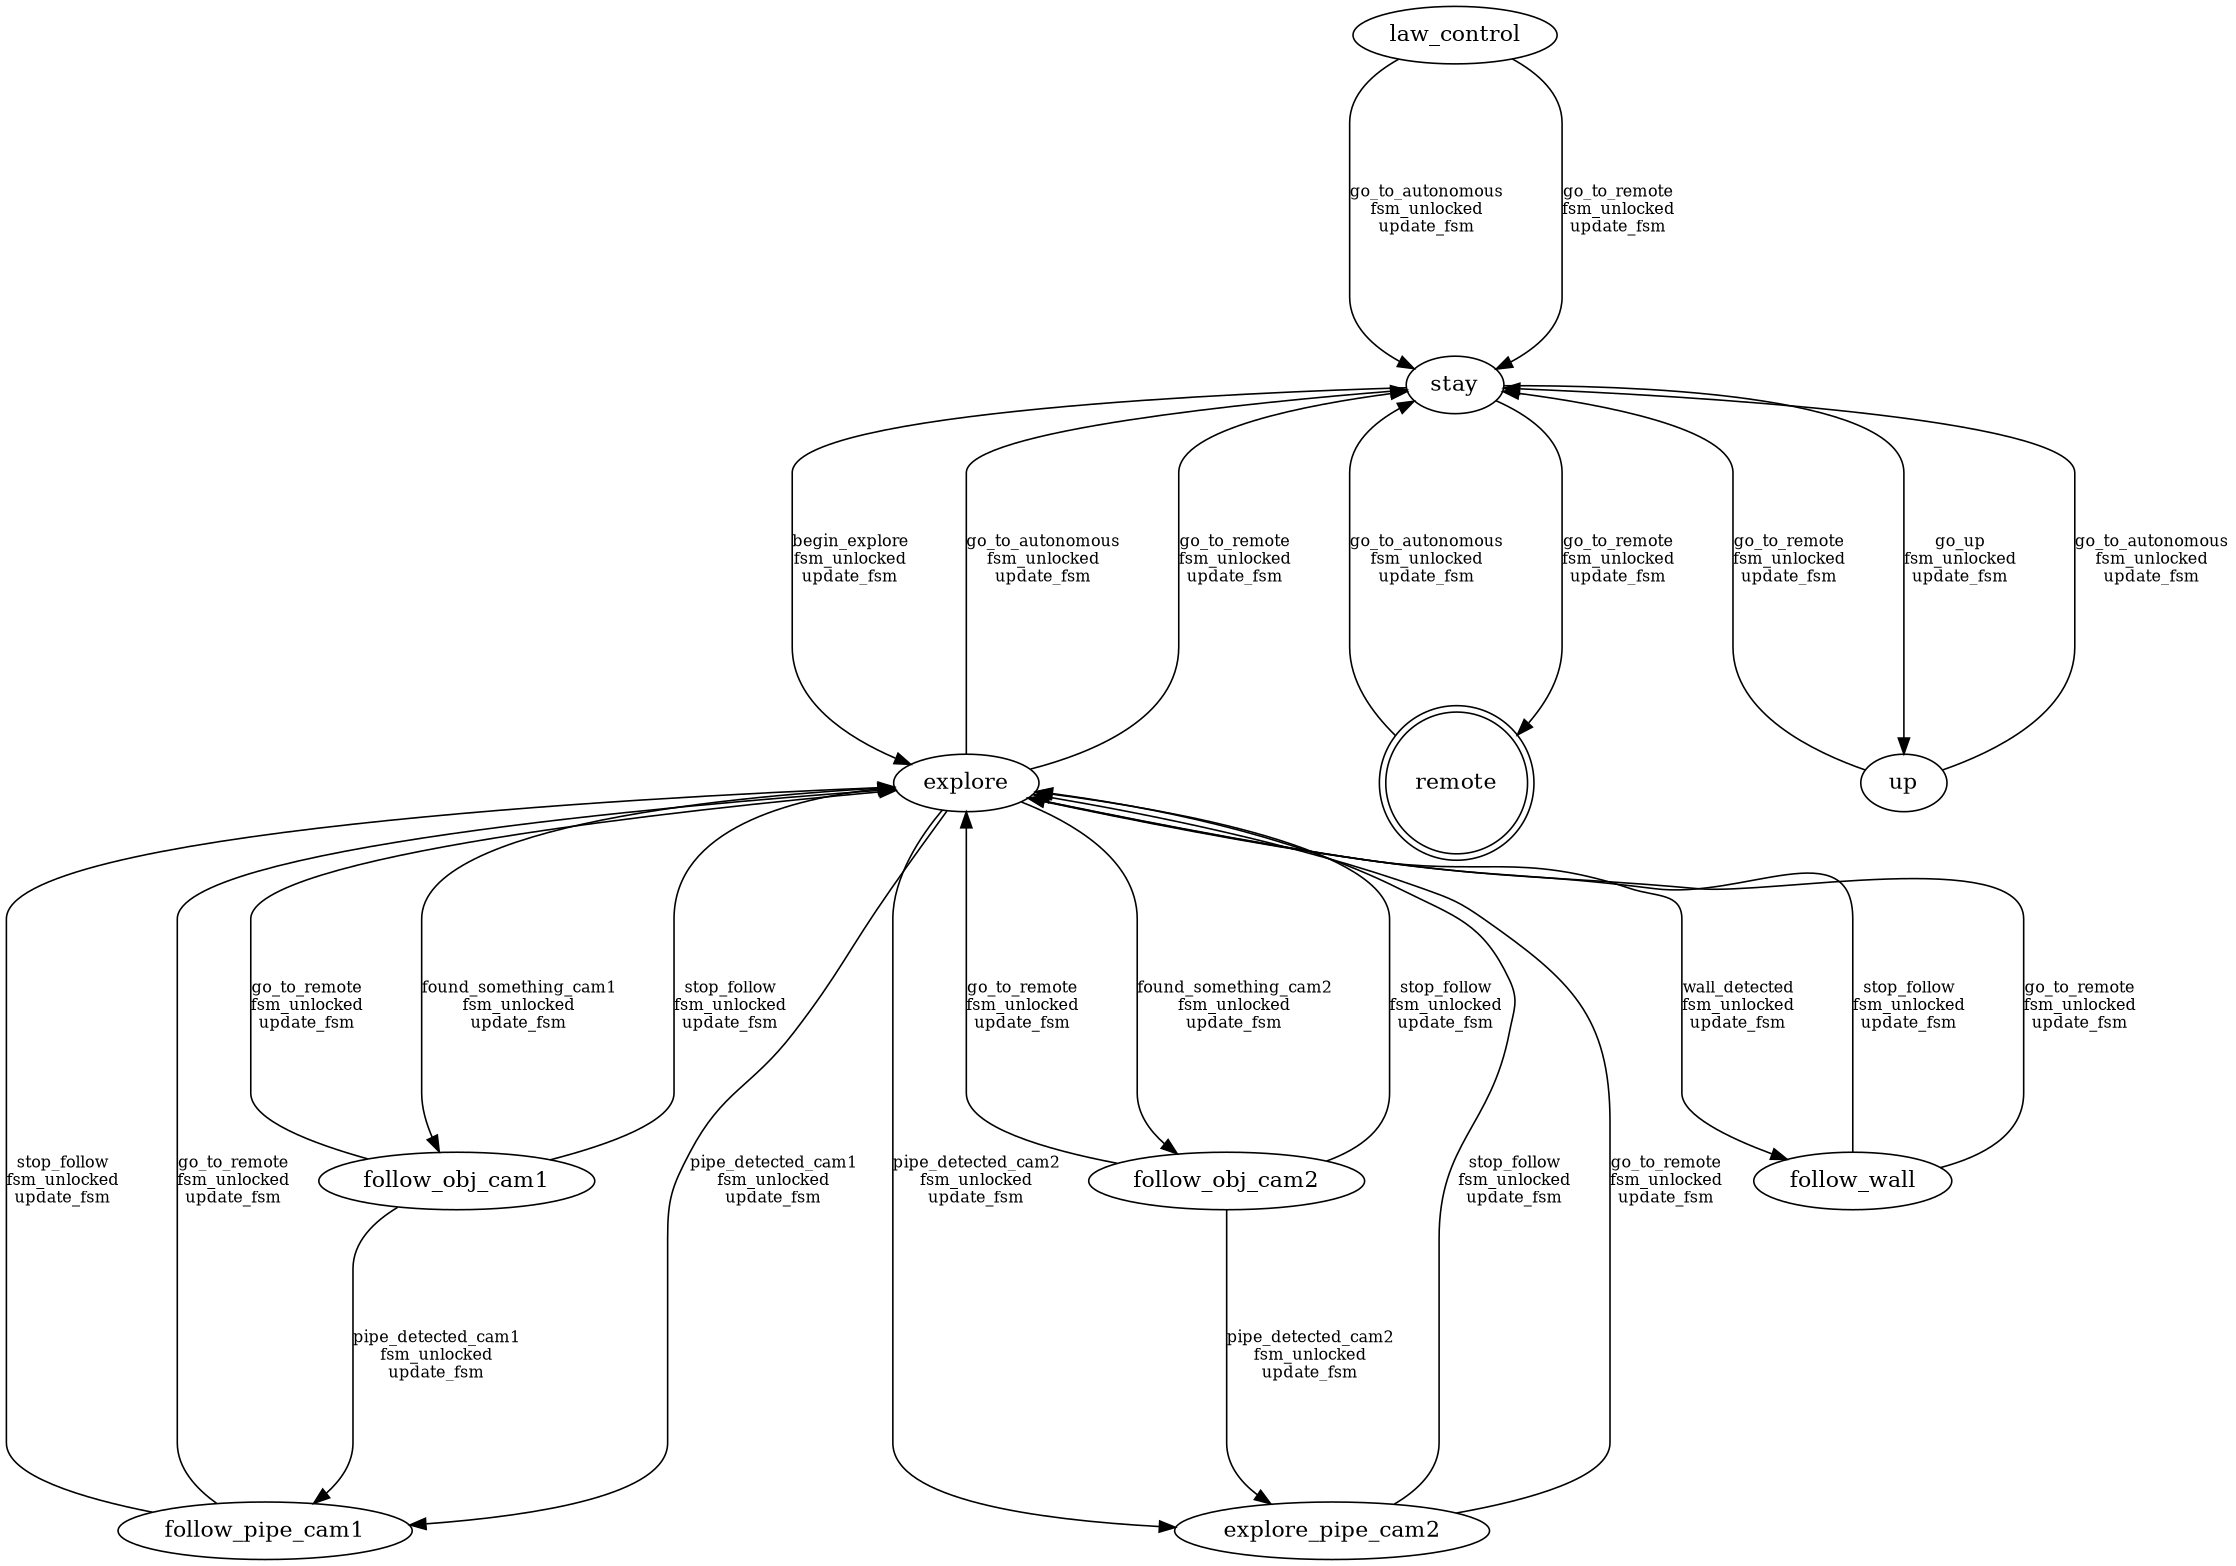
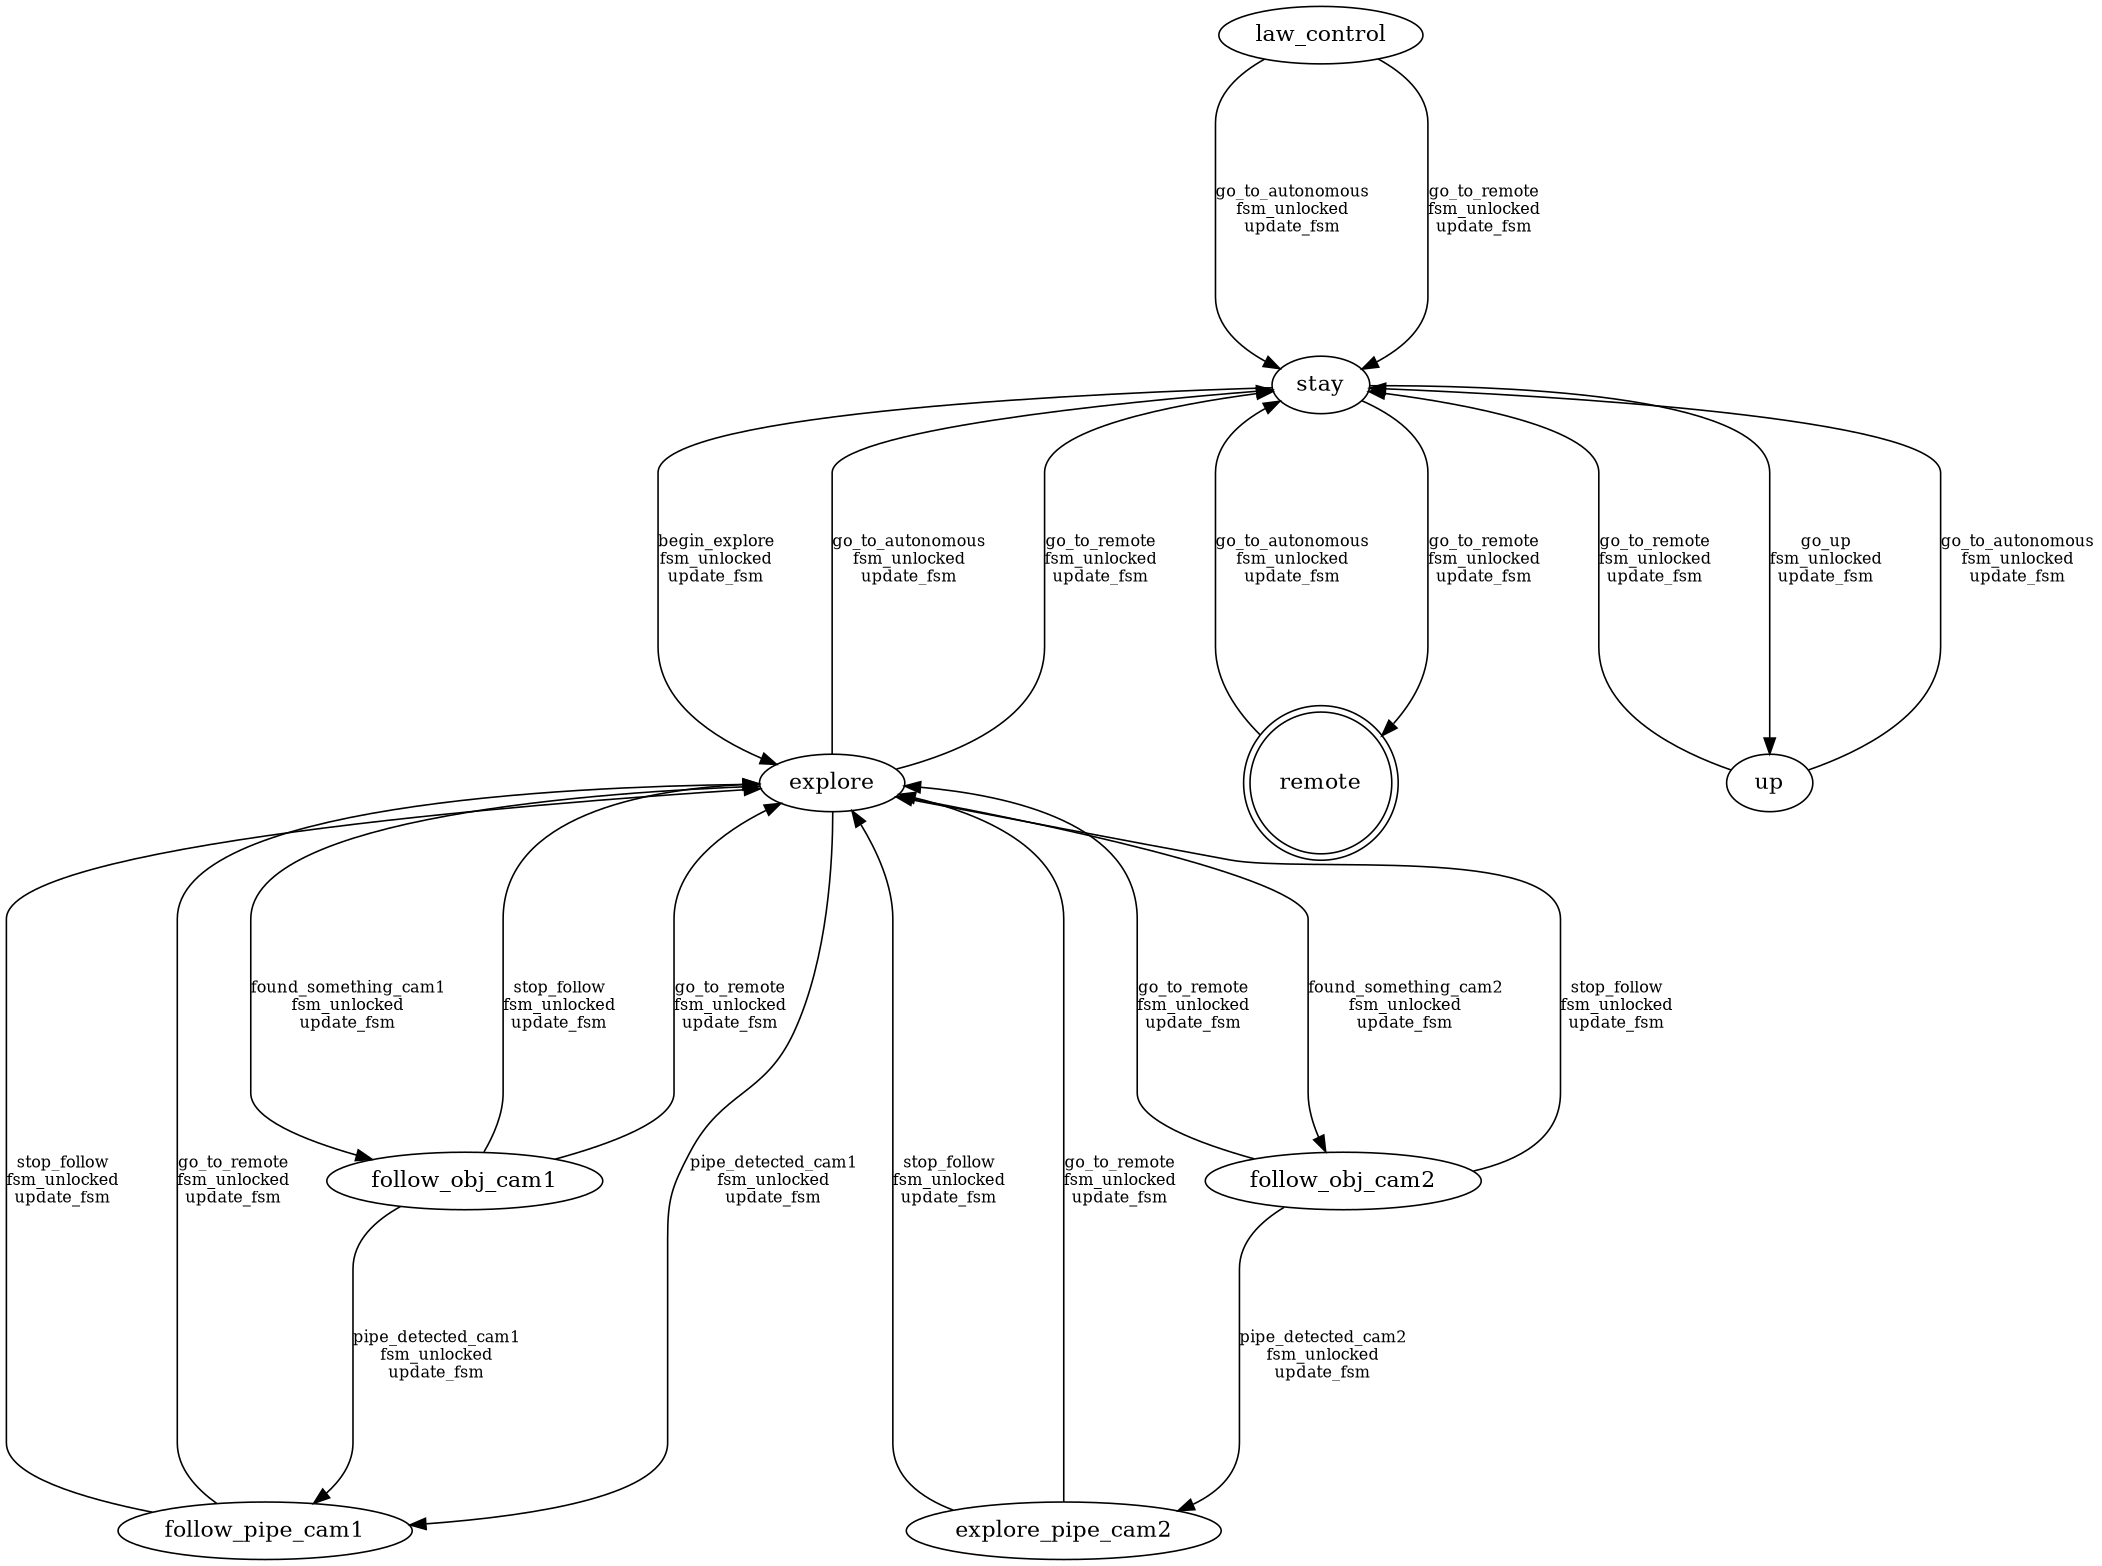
node "follow_wall": removed
edge "explore" -> "explore_pipe_cam2": removed, label "pipe_detected_cam2 fsm_unlocked update_fsm"
